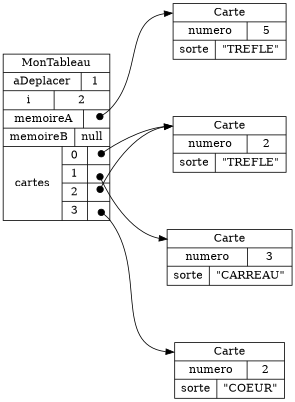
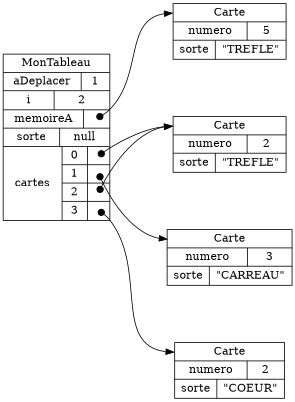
node "MonTableau": text "memoireB" -> "sorte"
